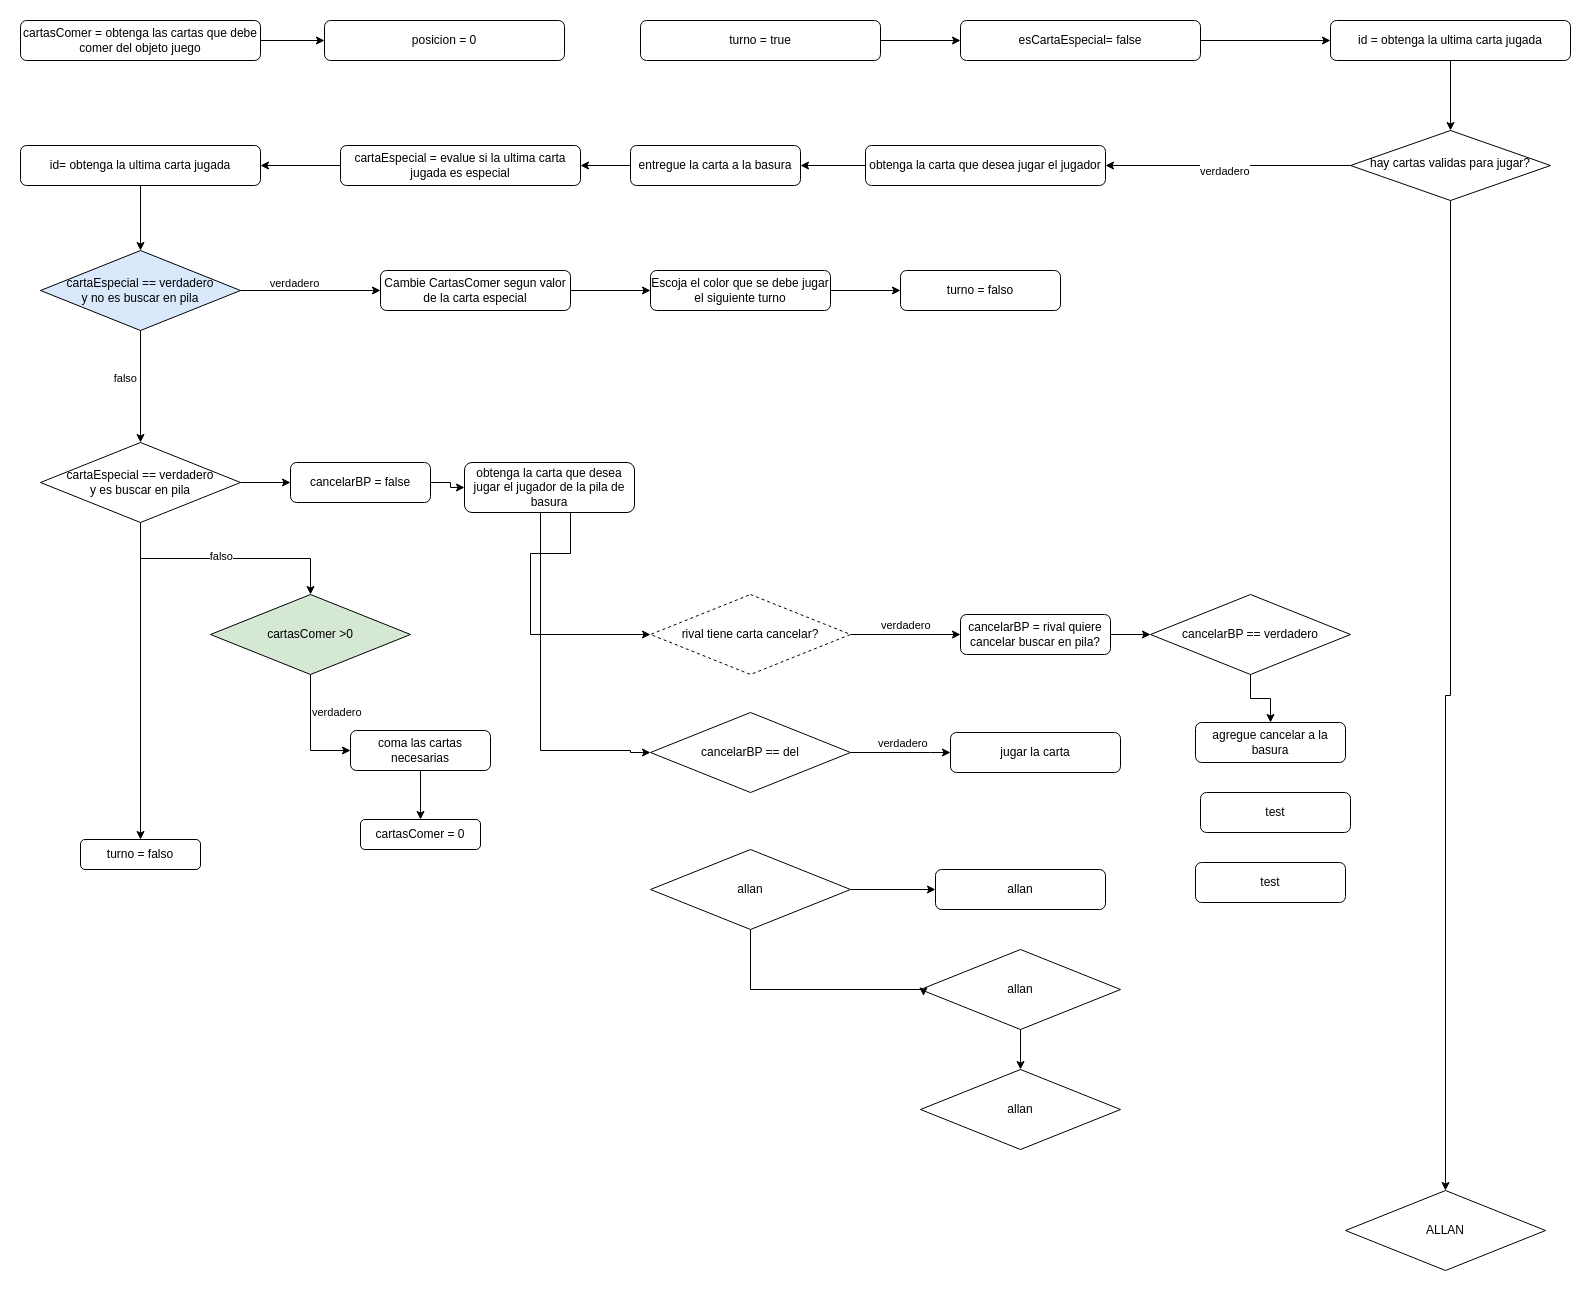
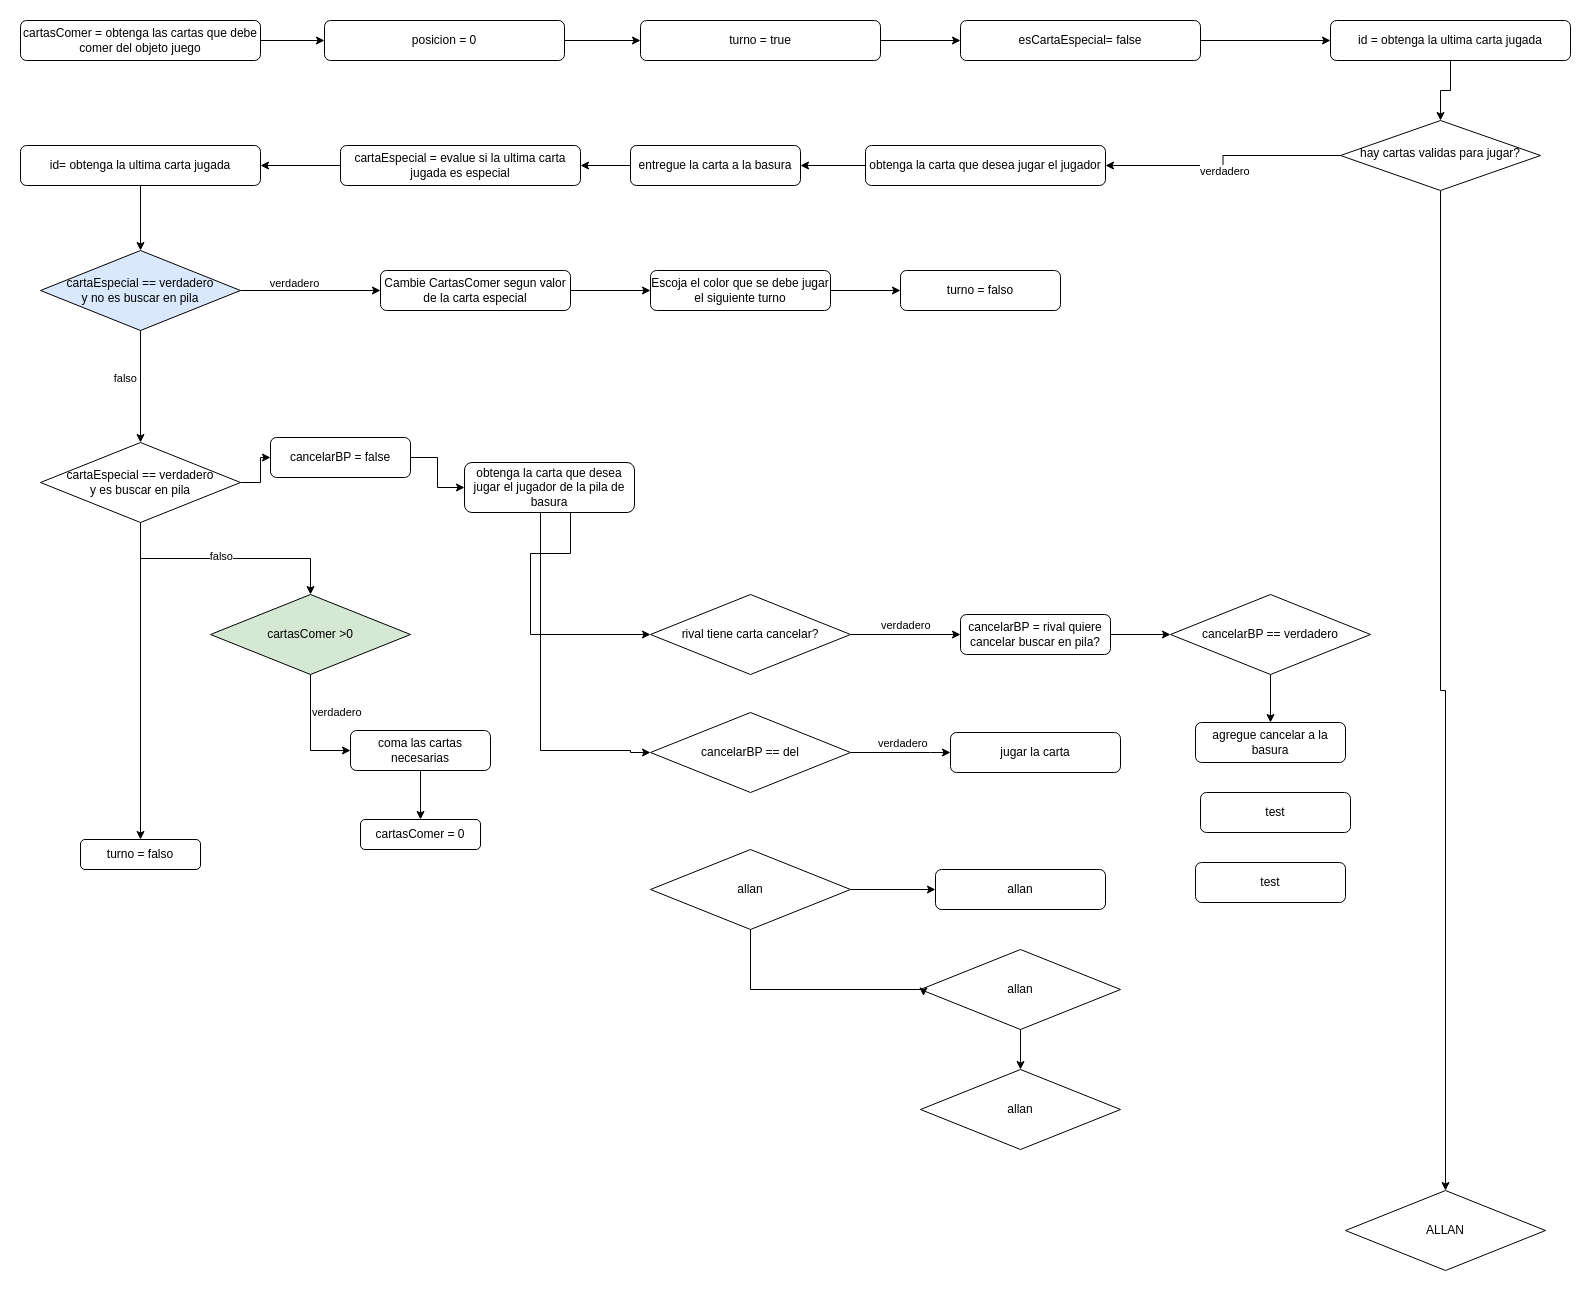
edge "posicion = 0" -> "turno = true": added
node "hay cartas validas para jugar?": moved (1451, 166) -> (1441, 156)
node "cancelarBP = false": moved (361, 483) -> (341, 458)
node "rival tiene carta cancelar?": style dashed -> solid
node "cancelarBP == verdadero": moved (1251, 635) -> (1271, 635)
